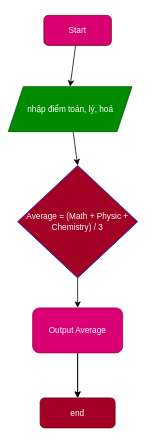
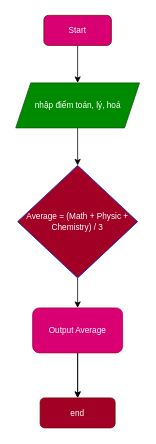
node "nhập điểm toán, lý, hoá": moved (70, 109) -> (78, 105)
